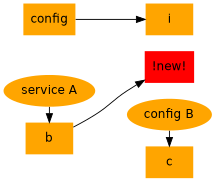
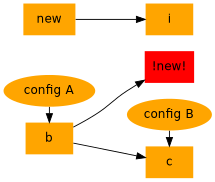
node "config": label "config" -> "new"
node "service A": label "service A" -> "config A"
edge "b" -> "c": added
